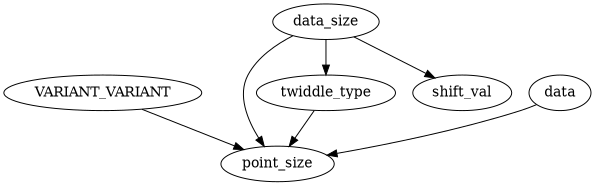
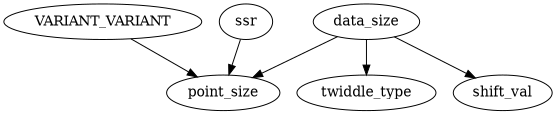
node "data": label "data" -> "ssr"
edge "twiddle_type" -> "point_size": removed
